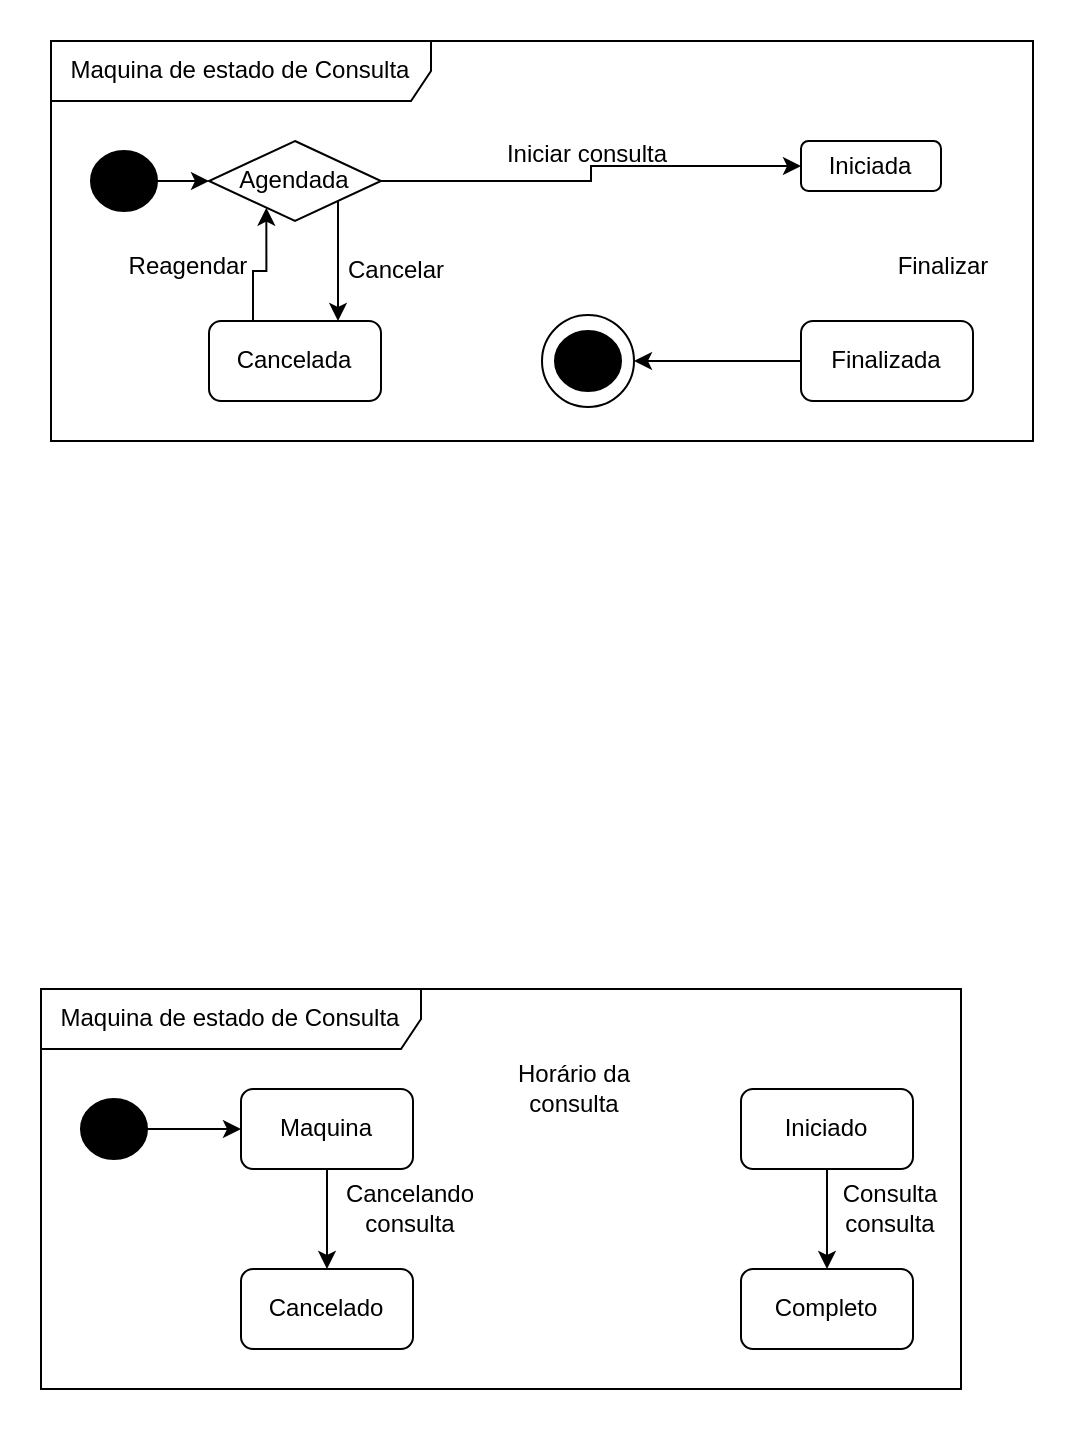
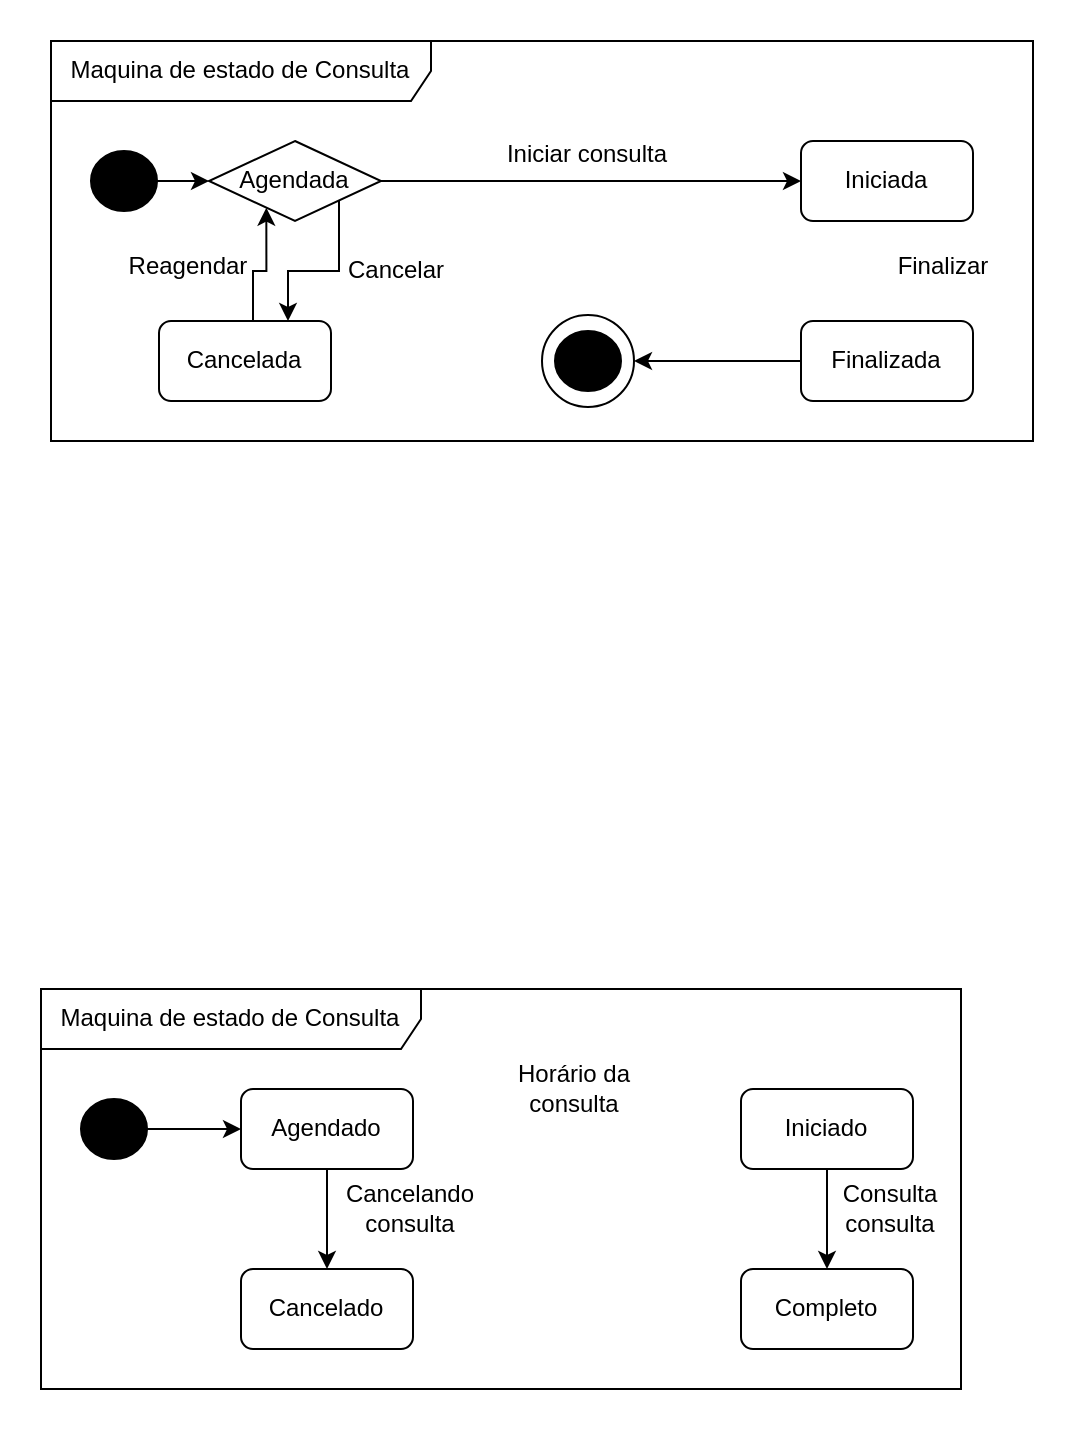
node "Iniciada": size 140x50 -> 172x80
node "Cancelada": moved (295, 361) -> (245, 361)
node "Maquina": label "Maquina" -> "Agendado"
